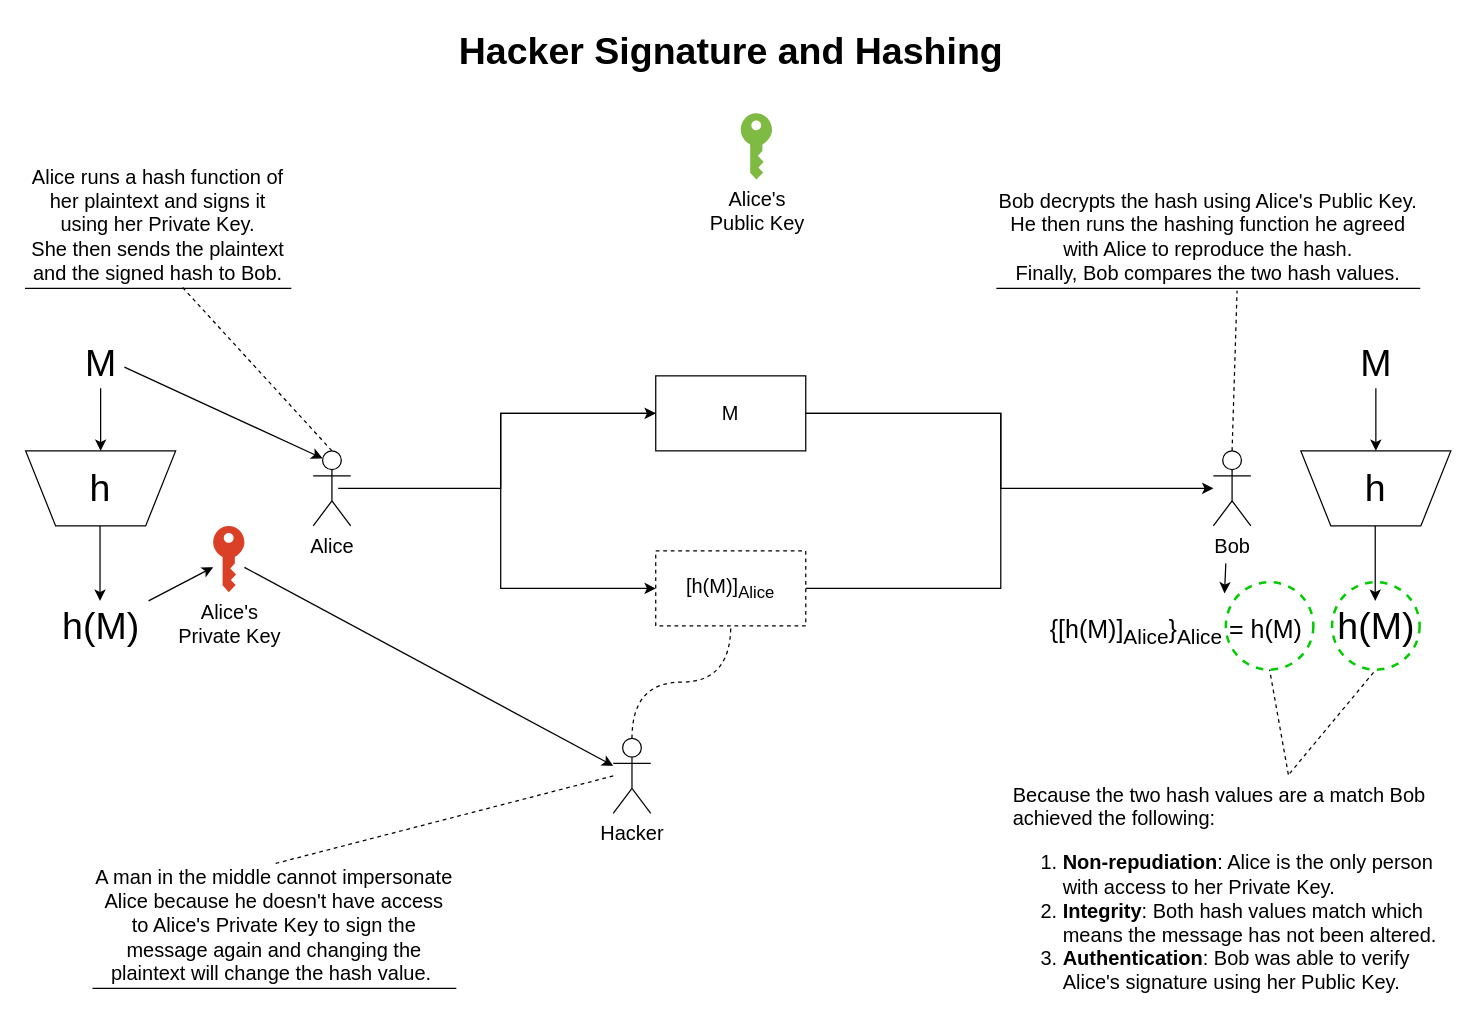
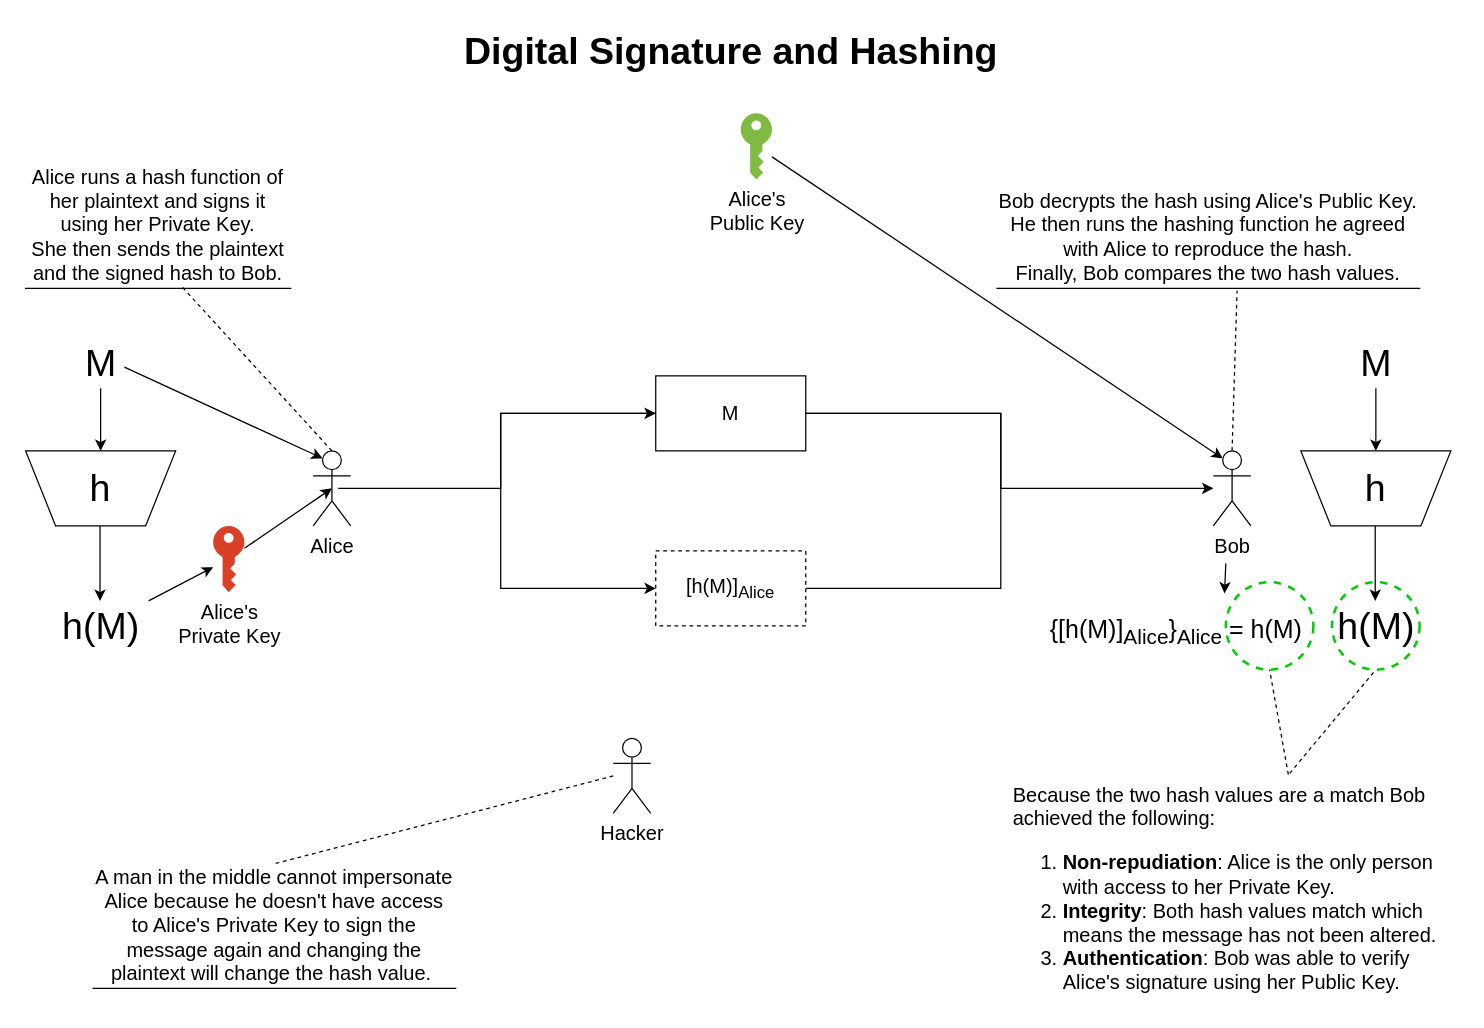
node "Hacker Signature and Hashing": label "Hacker Signature and Hashing" -> "Digital Signature and Hashing"
edge "Alice'sPublic Key" -> "Bob": added
edge "Alice'sPrivate Key" -> "Hacker": now "Alice'sPrivate Key" -> "Alice"
edge "[h(M)]Alice" -- "Hacker": removed
